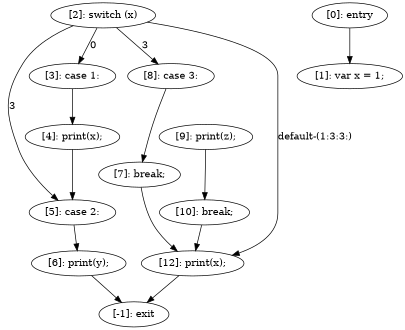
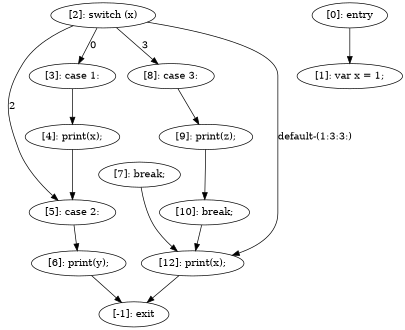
edge "[2]: switch (x)" -> "[5]: case 2:": label "3" -> "2"
edge "[8]: case 3:" -> "[7]: break;": now "[8]: case 3:" -> "[9]: print(z);"
